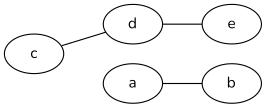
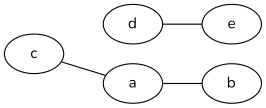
edge "d" -- "c": now "a" -- "c"
